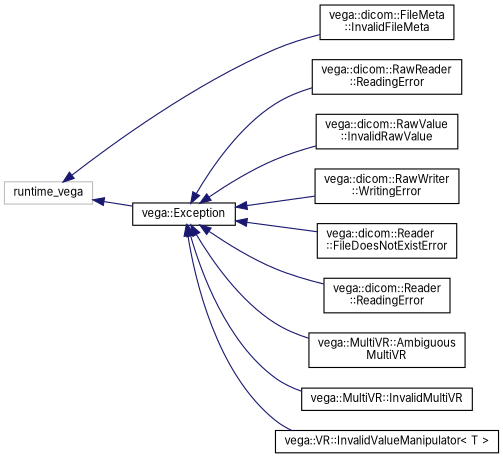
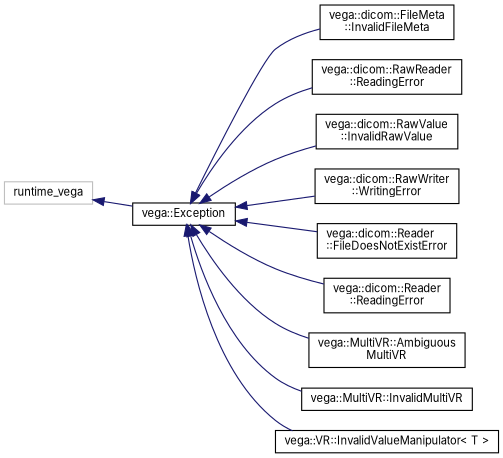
edge "vega::dicom::FileMeta ::InvalidFileMeta" -> "runtime_vega": now "vega::dicom::FileMeta ::InvalidFileMeta" -> "vega::Exception"
